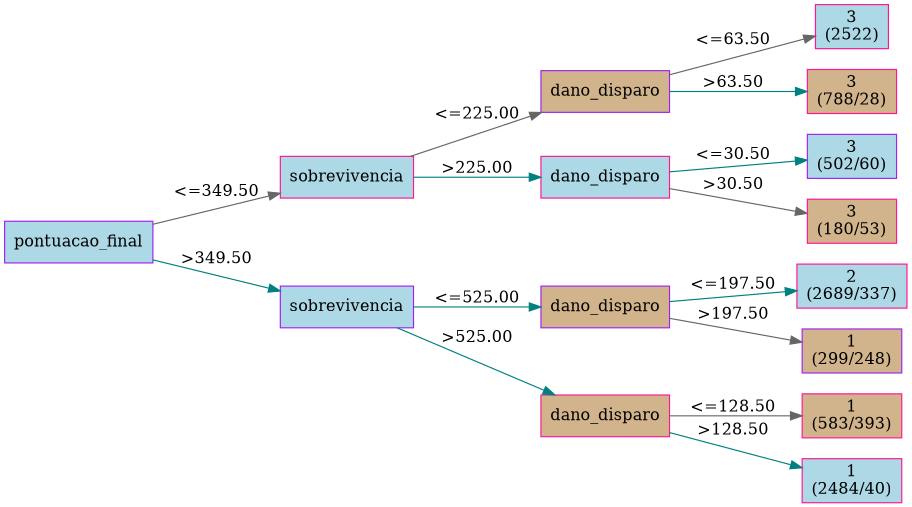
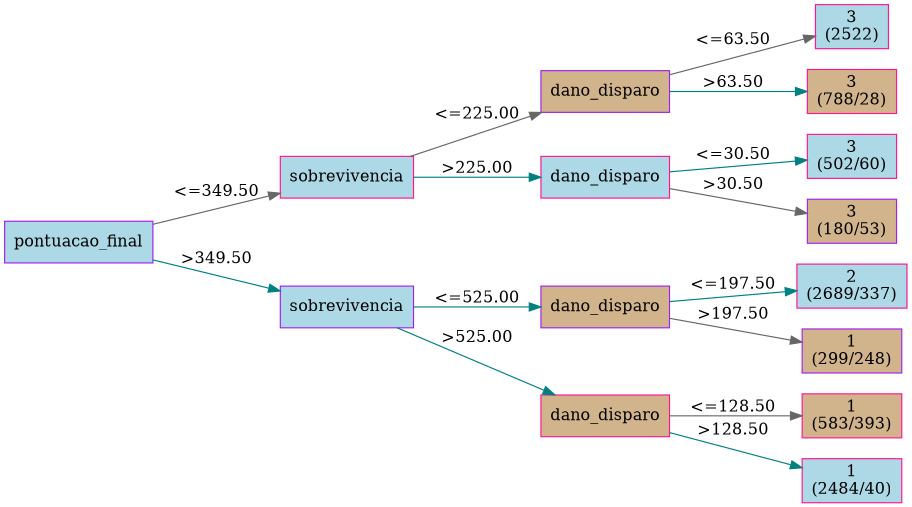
node "3 (502/60)": color purple -> deeppink
node "3 (180/53)": color deeppink -> purple
